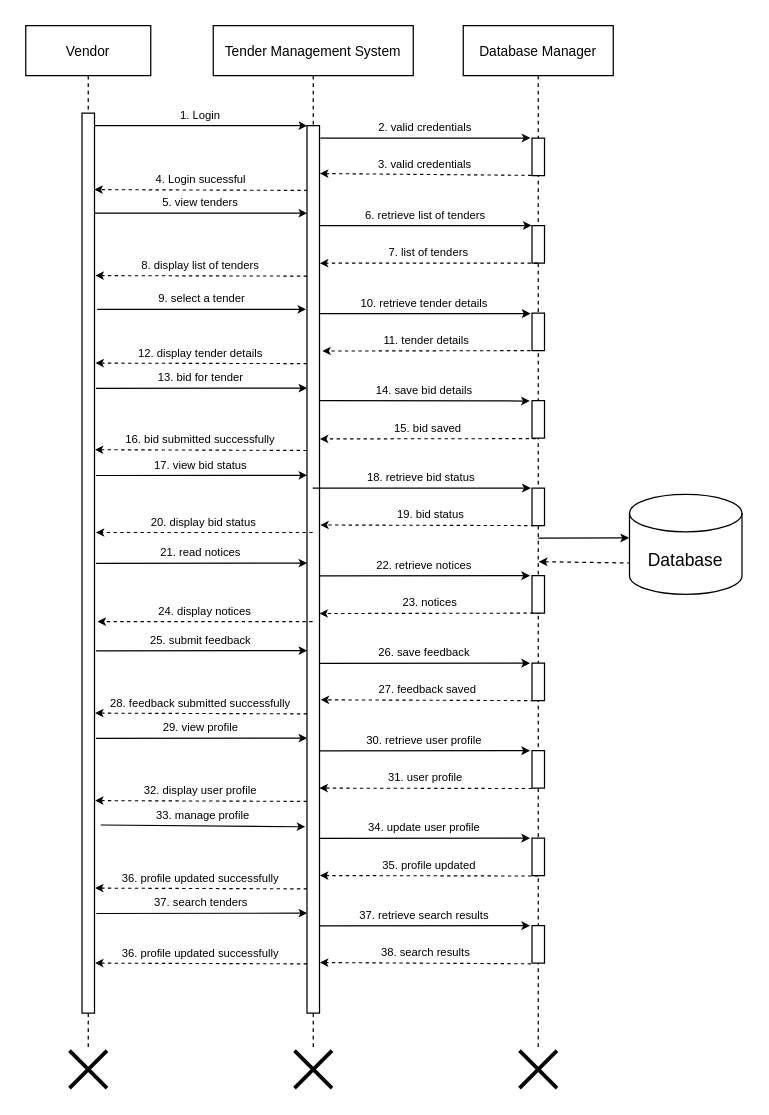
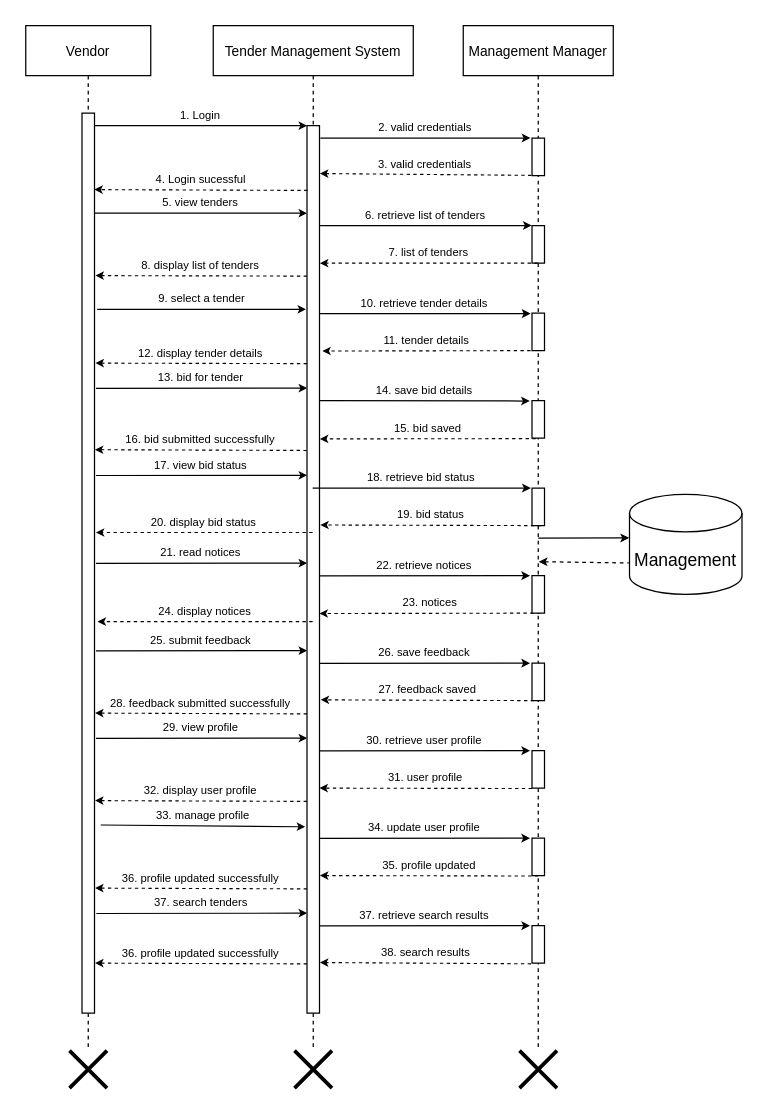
node "Database Manager": label "Database Manager" -> "Management Manager"
node "Database": label "Database" -> "Management"
